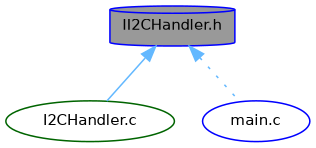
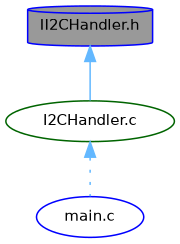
edge "main.c" -> "II2CHandler.h": now "main.c" -> "I2CHandler.c"
